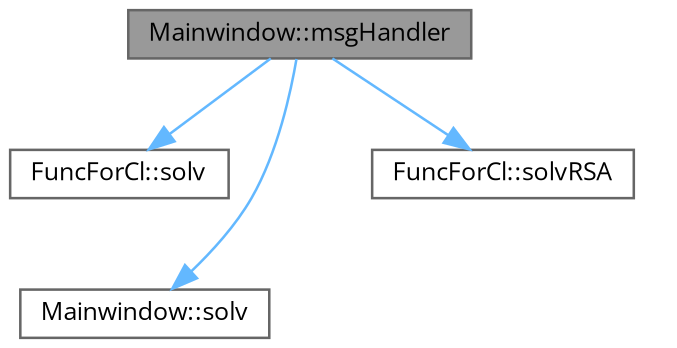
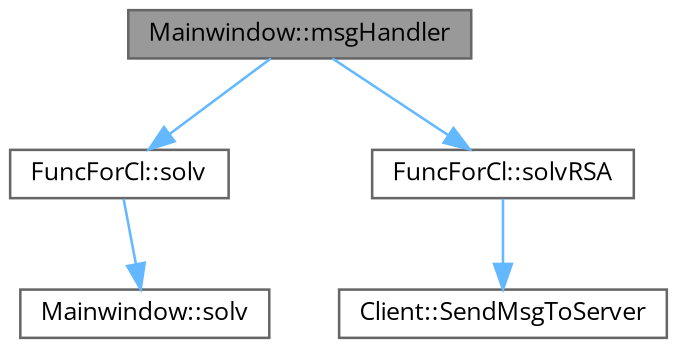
edge "Mainwindow::msgHandler" -> "Mainwindow::solv": now "FuncForCl::solv" -> "Mainwindow::solv"
node "Client::SendMsgToServer": added
